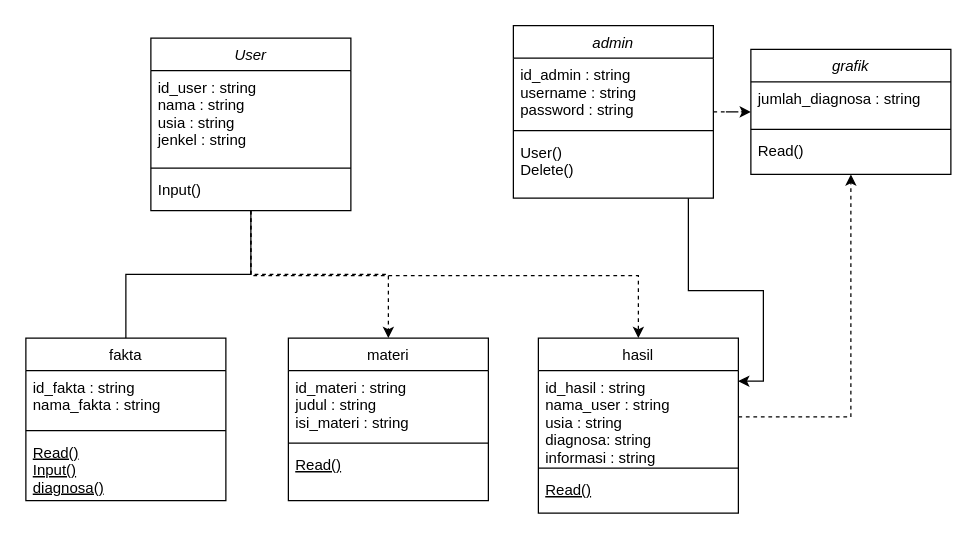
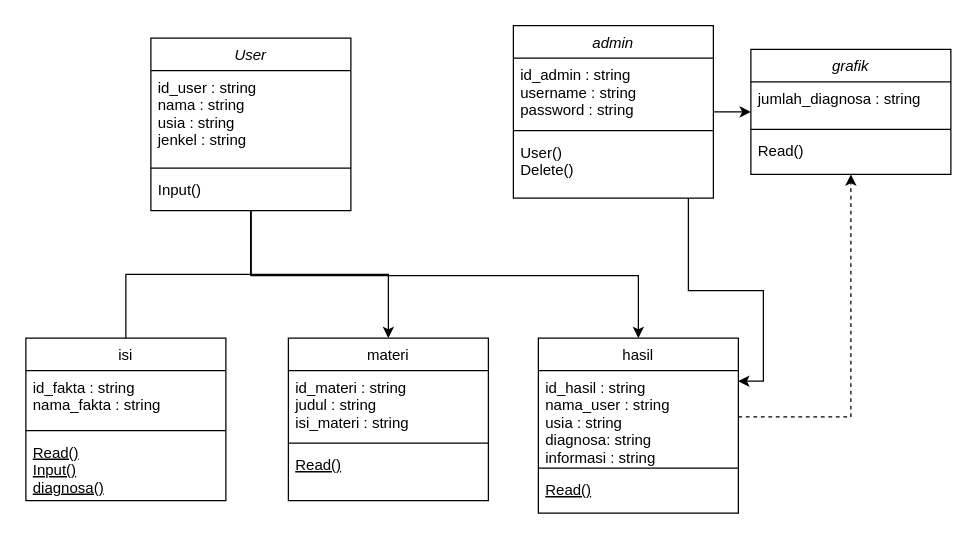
edge "admin" -> "grafik": style dashed -> solid
edge "User" -> "hasil": style dashed -> solid
edge "User" -> "materi": style dashed -> solid
node "fakta": label "fakta" -> "isi"
